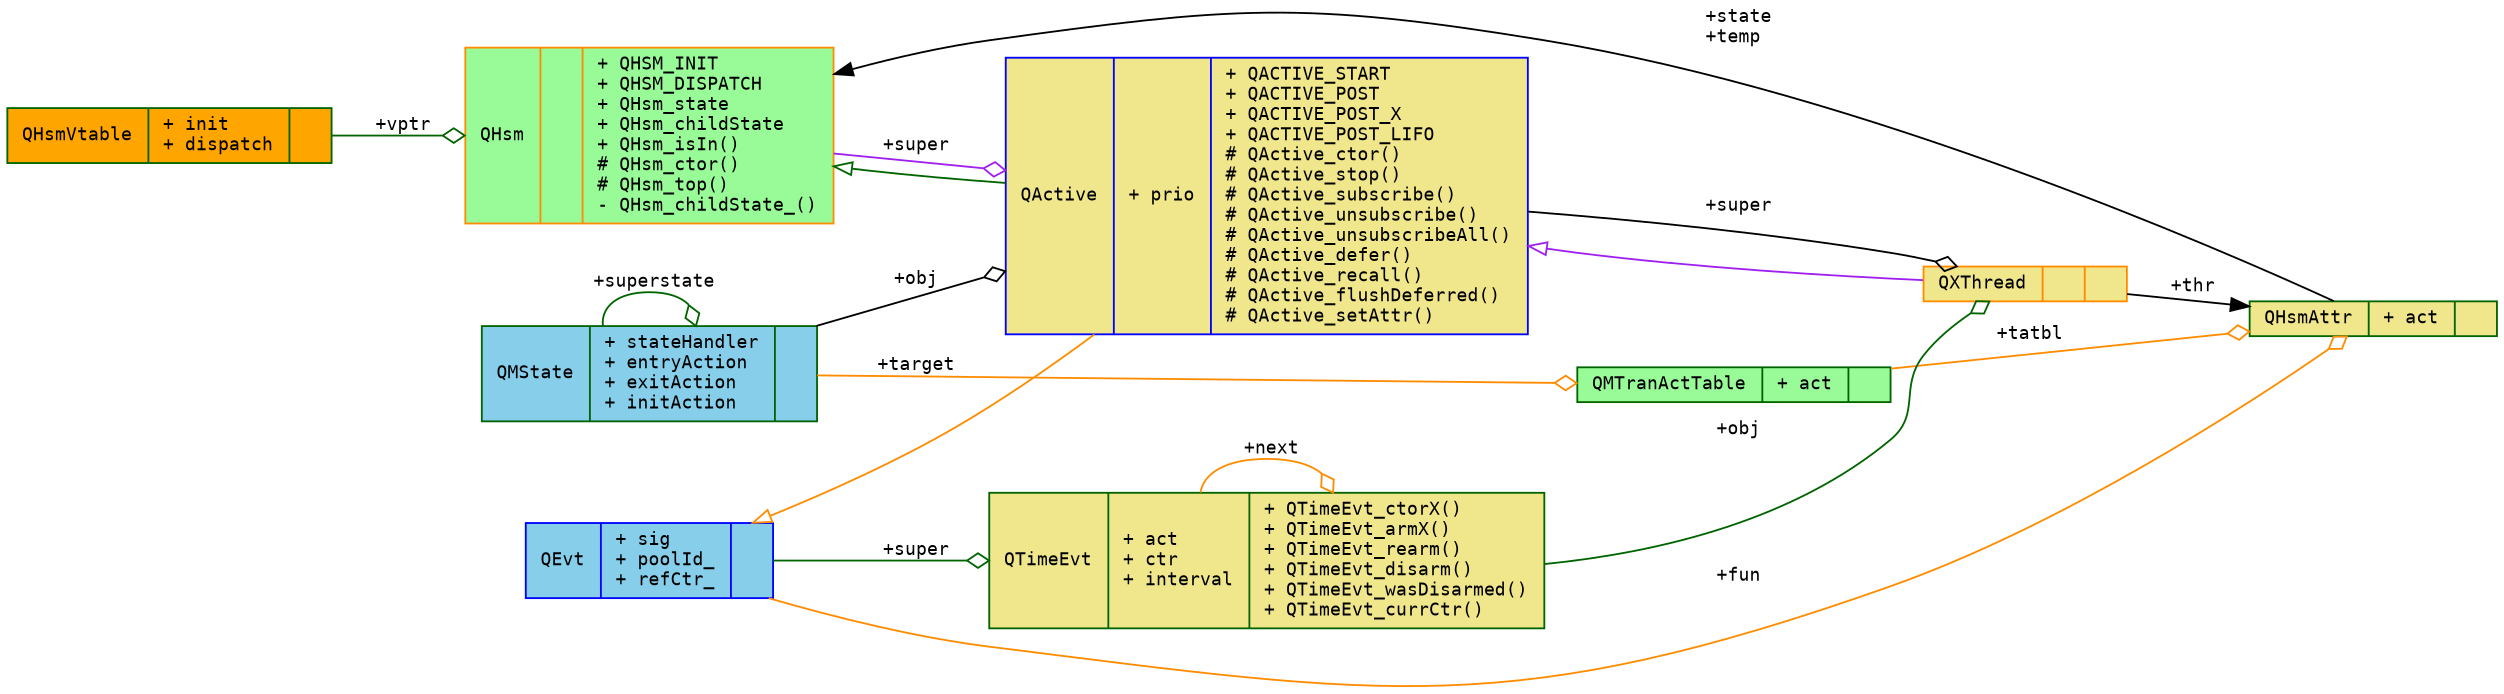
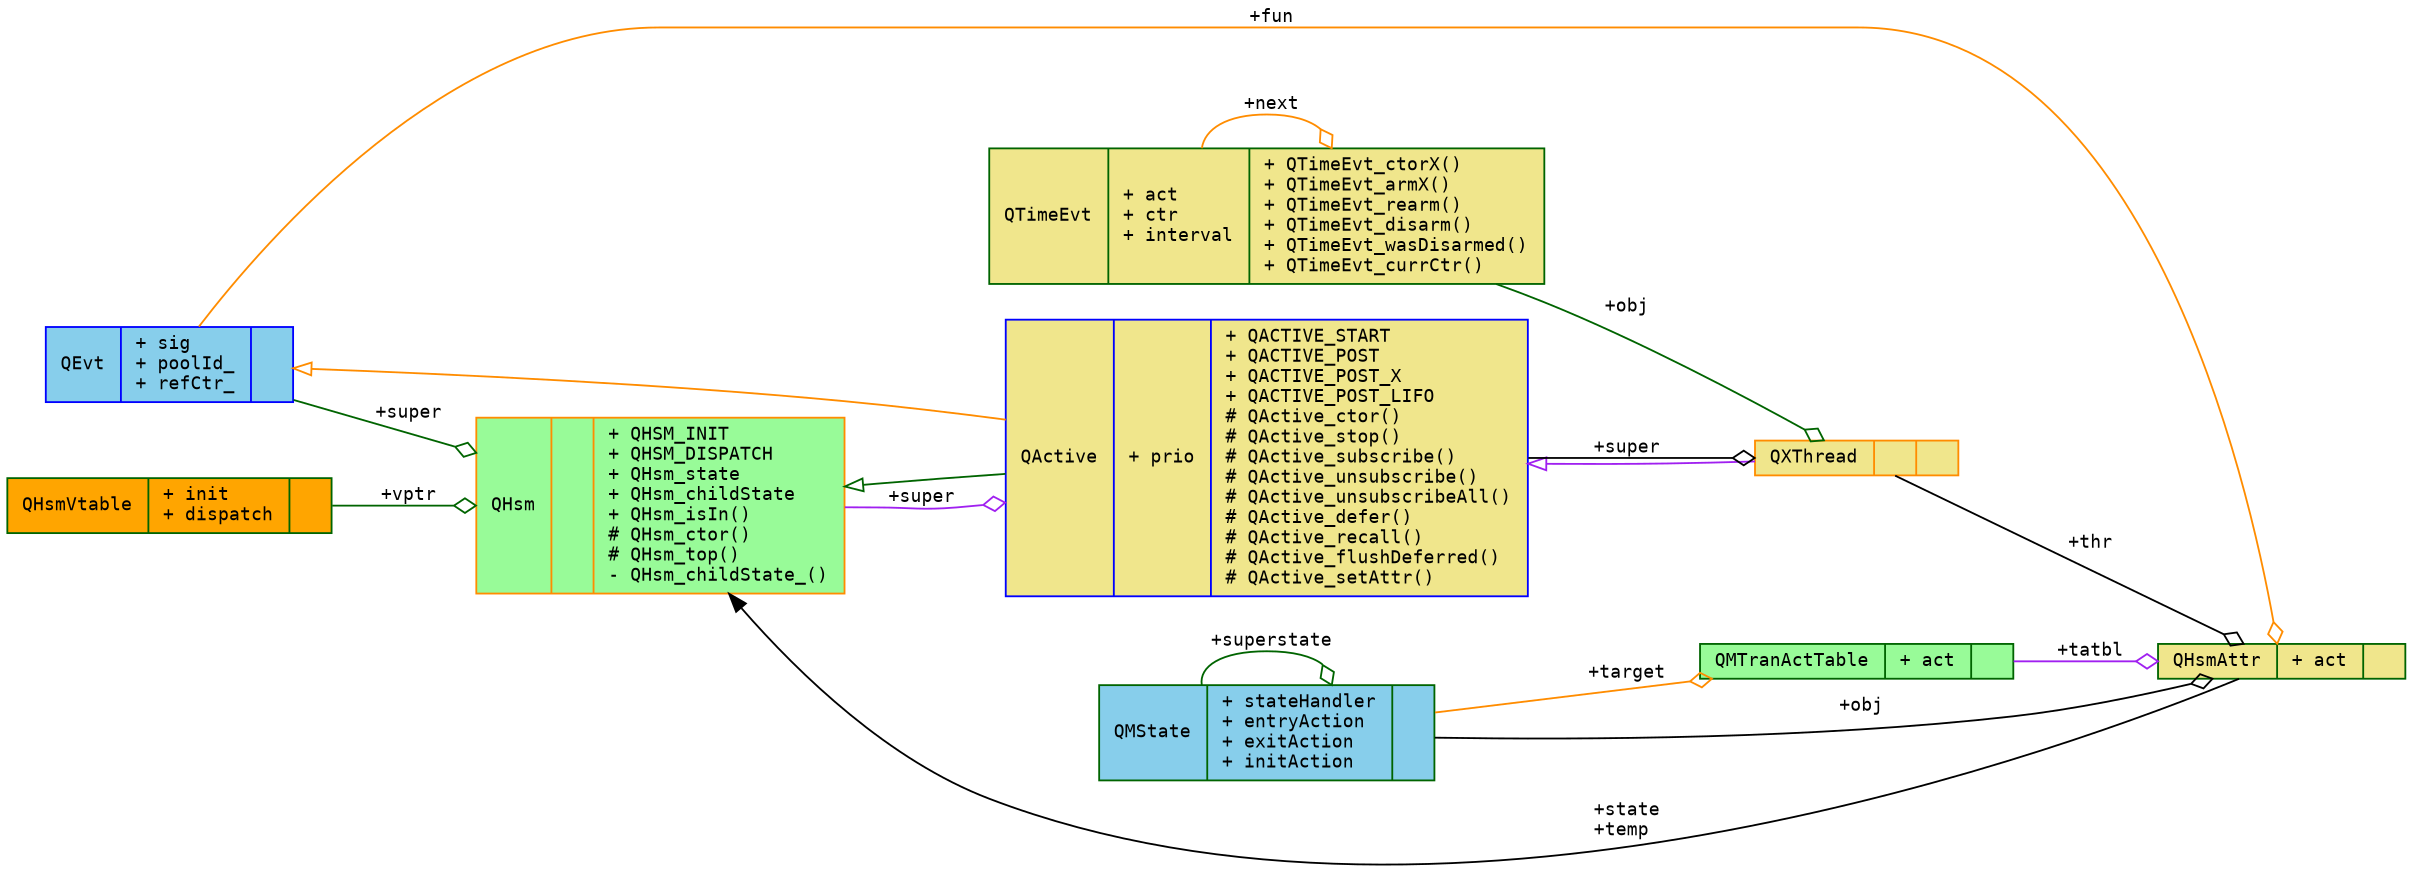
edge "QXThread" -> "QHsmAttr": arrowhead normal -> odiamond
edge "QMState" -> "QActive": now "QMState" -> "QHsmAttr"
edge "QMTranActTable" -> "QHsmAttr": color darkorange -> purple
edge "QEvt" -> "QTimeEvt": now "QEvt" -> "QHsm"
